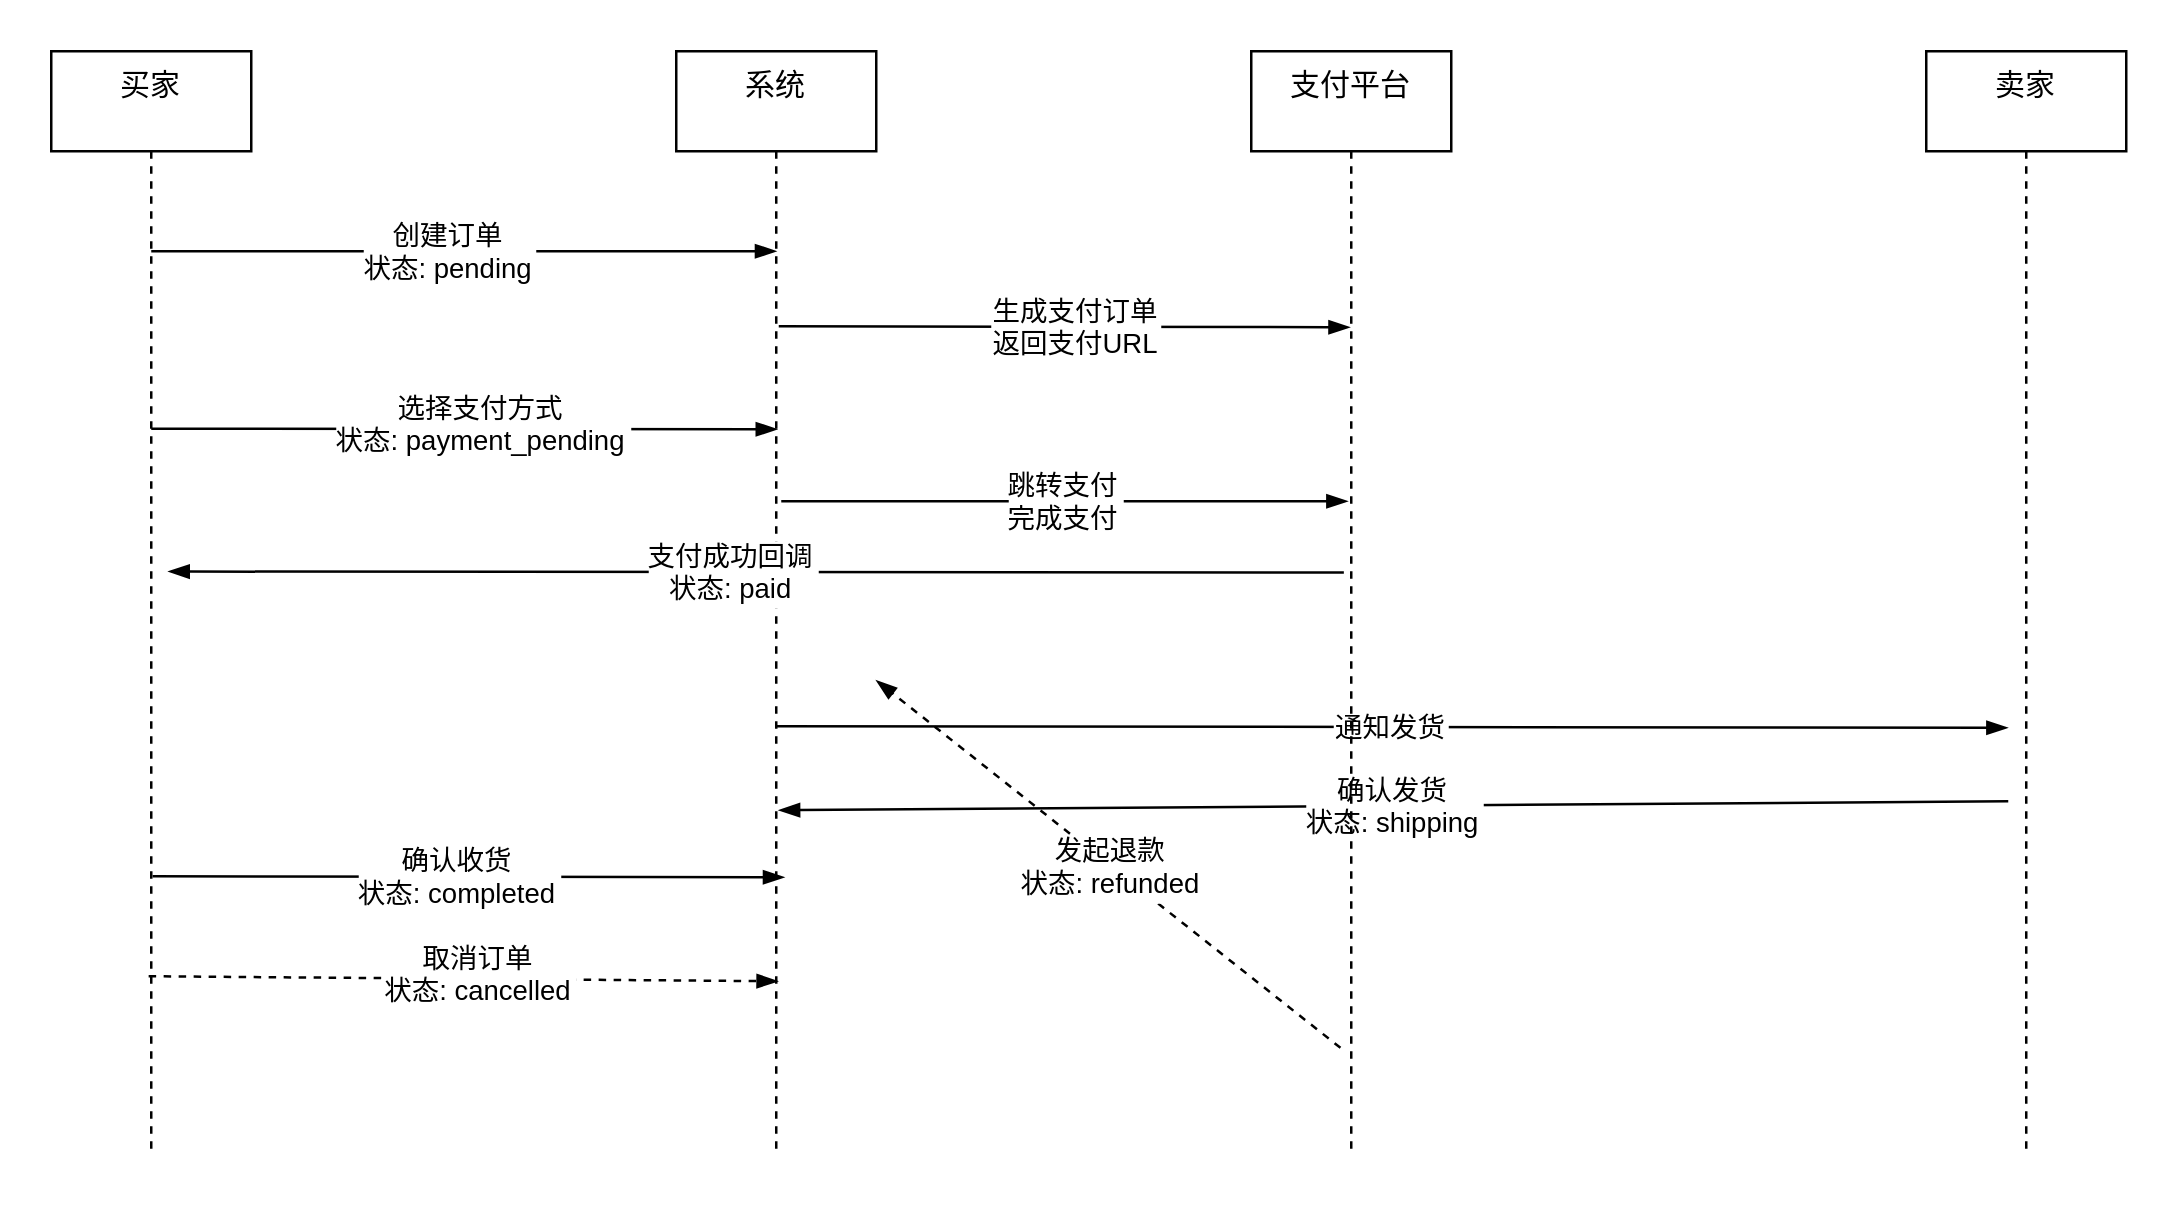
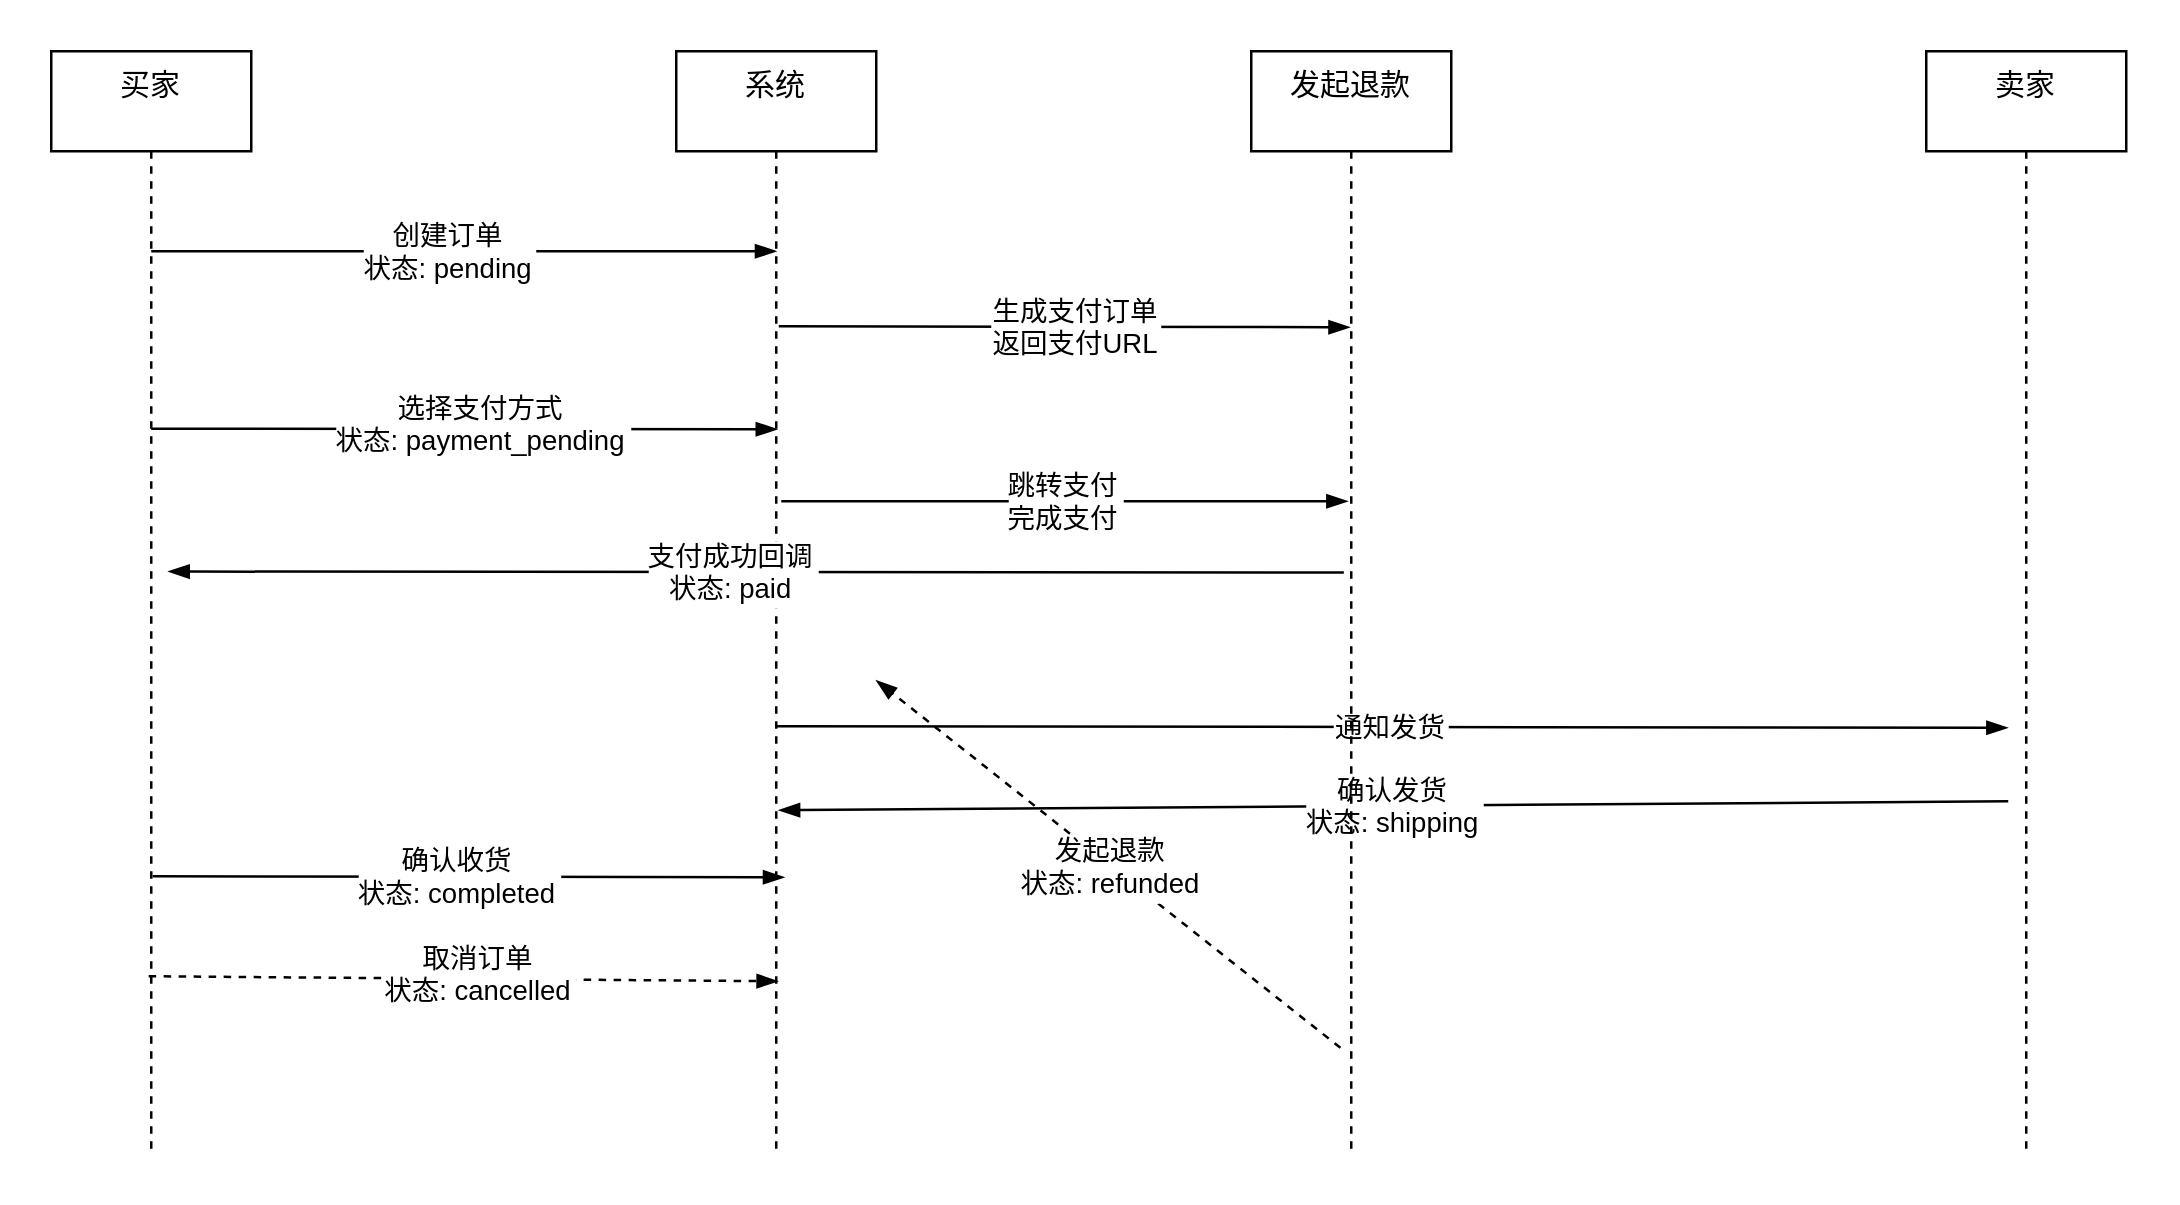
node "支付平台": label "支付平台" -> "发起退款"
